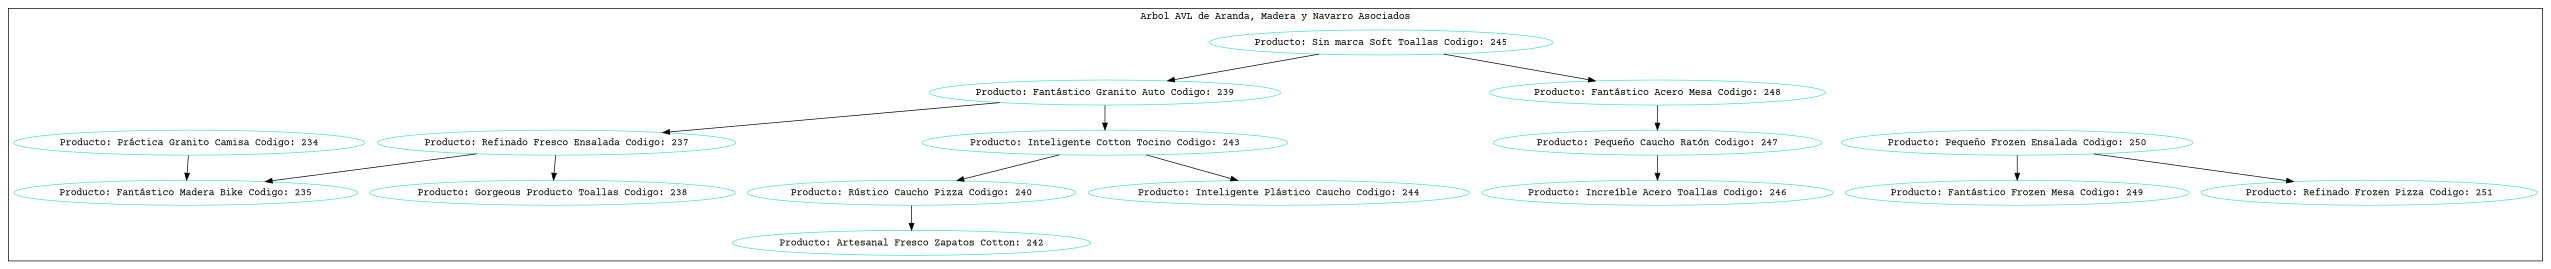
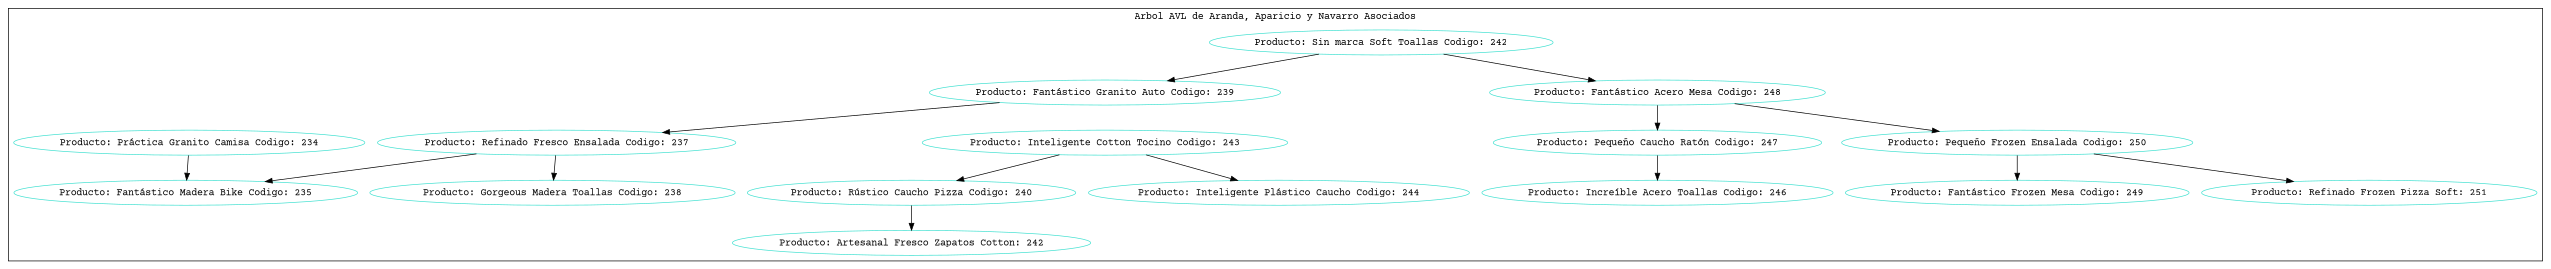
cluster "Arbol AVL de Aranda, Madera y Navarro Asociados": label "Arbol AVL de Aranda, Madera y Navarro Asociados" -> "Arbol AVL de Aranda, Aparicio y Navarro Asociados"
node "Producto: Sin marca Soft Toallas Codigo: 245": label "Producto: Sin marca Soft Toallas Codigo: 245" -> "Producto: Sin marca Soft Toallas Codigo: 242"
edge "Producto: Fantástico Granito Auto Codigo: 239" -> "Producto: Inteligente Cotton Tocino Codigo: 243": removed
edge "Producto: Fantástico Acero Mesa Codigo: 248" -> "Producto: Pequeño Frozen Ensalada Codigo: 250": added
node "Producto: Gorgeous Producto Toallas Codigo: 238": label "Producto: Gorgeous Producto Toallas Codigo: 238" -> "Producto: Gorgeous Madera Toallas Codigo: 238"
node "Producto: Refinado Frozen Pizza Codigo: 251": label "Producto: Refinado Frozen Pizza Codigo: 251" -> "Producto: Refinado Frozen Pizza Soft: 251"
